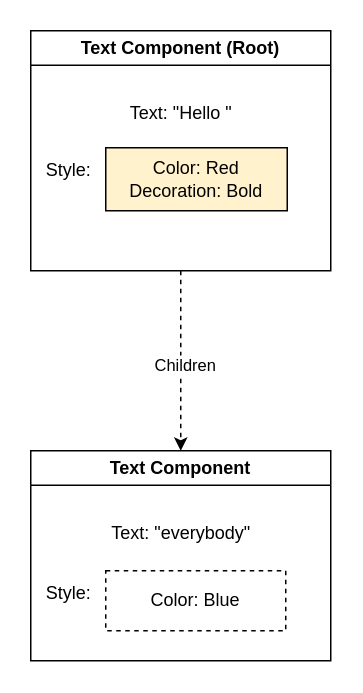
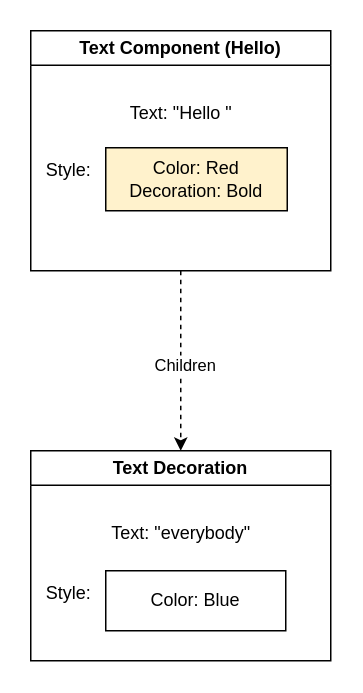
node "Text Component (Root)": label "Text Component (Root)" -> "Text Component (Hello)"
node "Text Component": label "Text Component" -> "Text Decoration"
node "Color: Blue": style dashed -> solid
